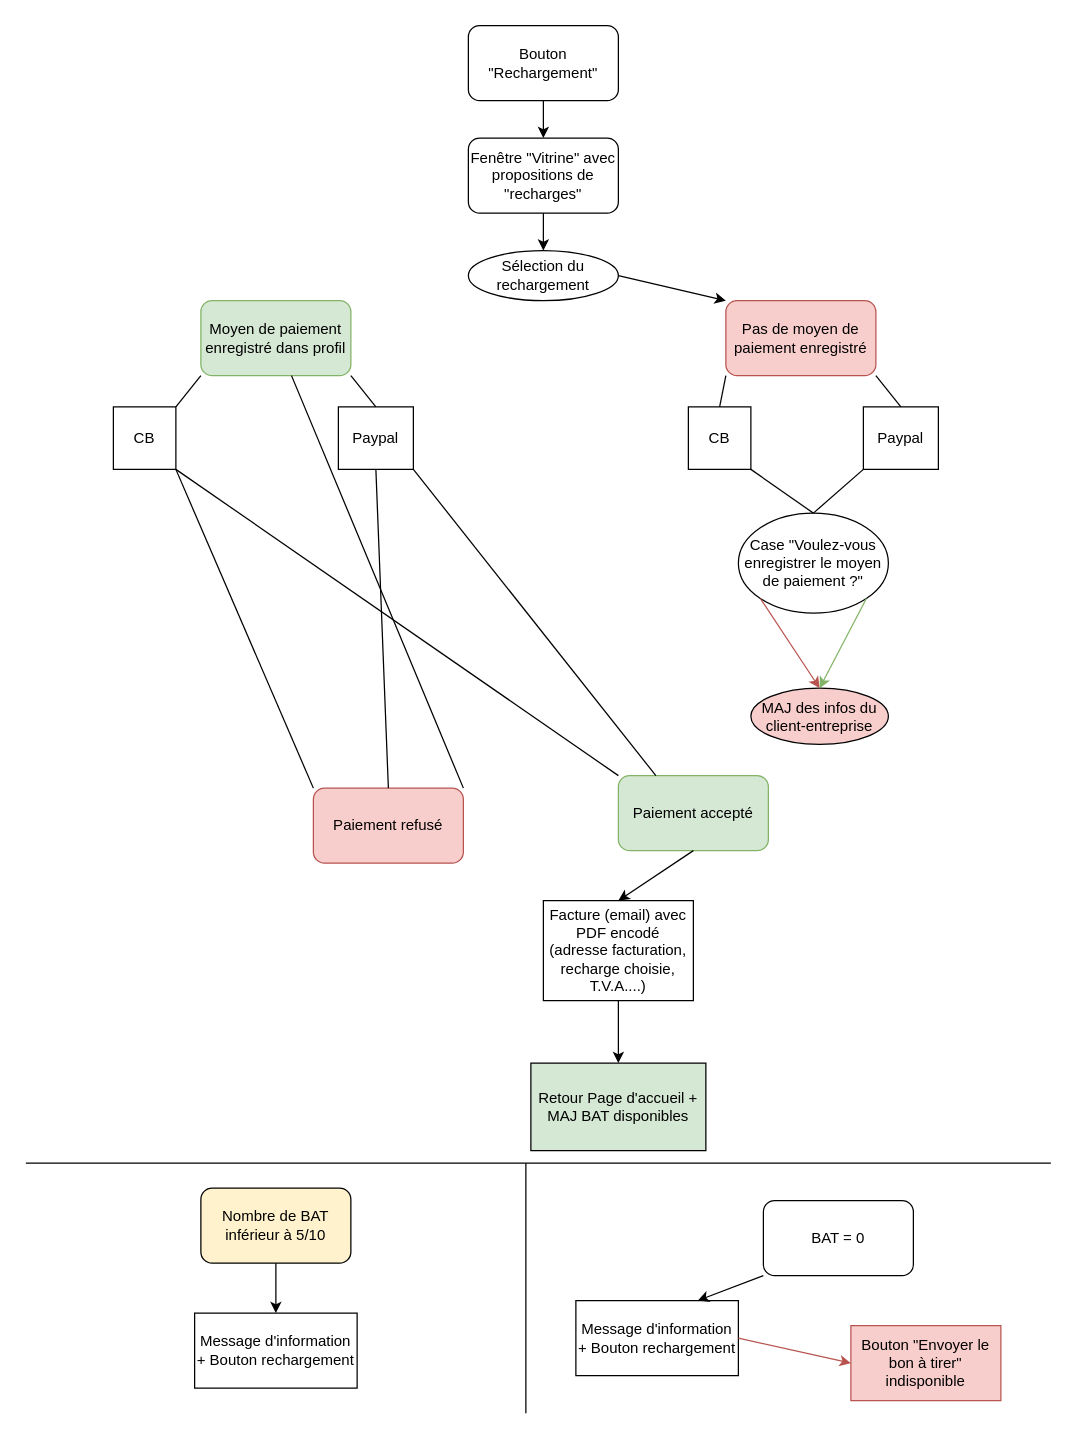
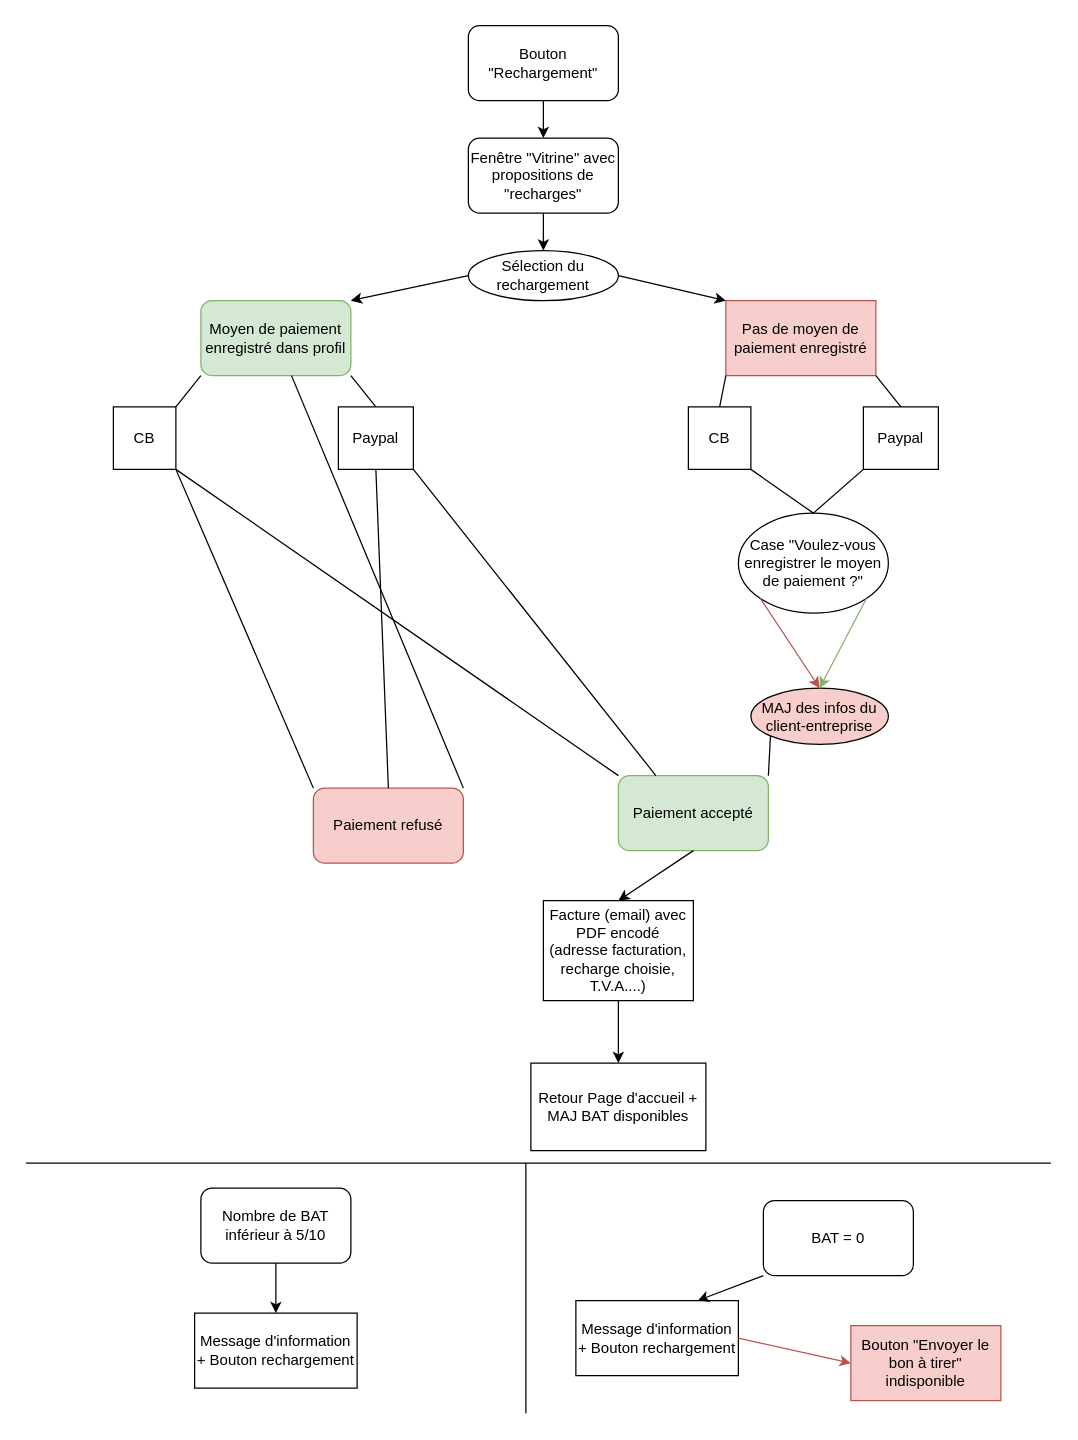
edge "Sélection du rechargement" -> "Moyen de paiement enregistré dans profil": added
node "Pas de moyen de paiement enregistré": shape rounded rectangle -> rectangle
edge "MAJ des infos du client-entreprise" -- "Paiement accepté": added
node "Retour Page d'accueil + MAJ BAT disponibles": fillcolor #d5e8d4 -> #ffffff
node "Nombre de BAT inférieur à 5/10": fillcolor #fff2cc -> #ffffff
